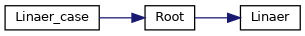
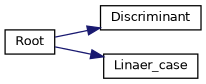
edge "Linaer_case" -> "Root": reversed
node "Linaer": label "Linaer" -> "Discriminant"
